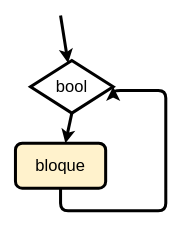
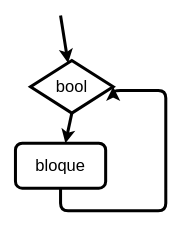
node "bloque": fillcolor #fff2cc -> #ffffff
